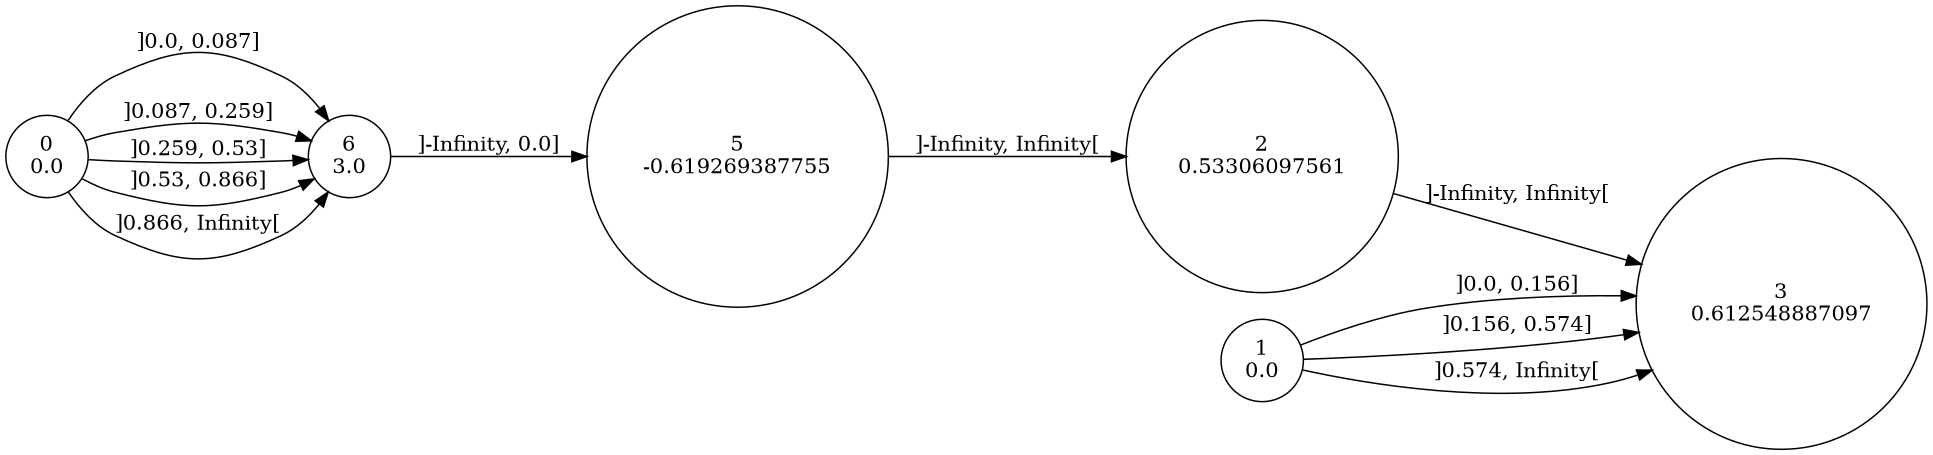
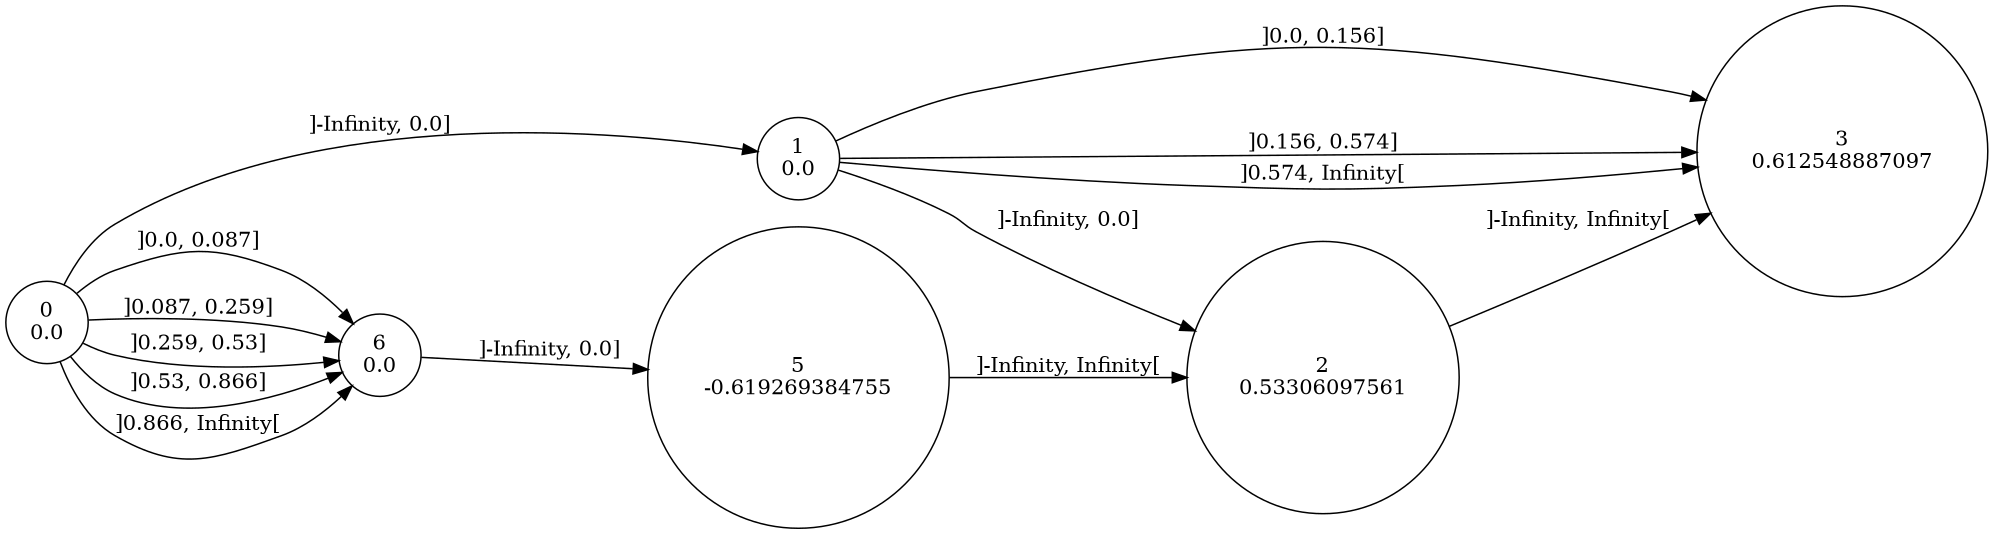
edge "0 0.0" -> "1 0.0": added, label "]-Infinity, 0.0]"
node "6 3.0": label "6 3.0" -> "6 0.0"
node "5 -0.619269387755": label "5 -0.619269387755" -> "5 -0.619269384755"
edge "1 0.0" -> "2 0.53306097561": added, label "]-Infinity, 0.0]"
